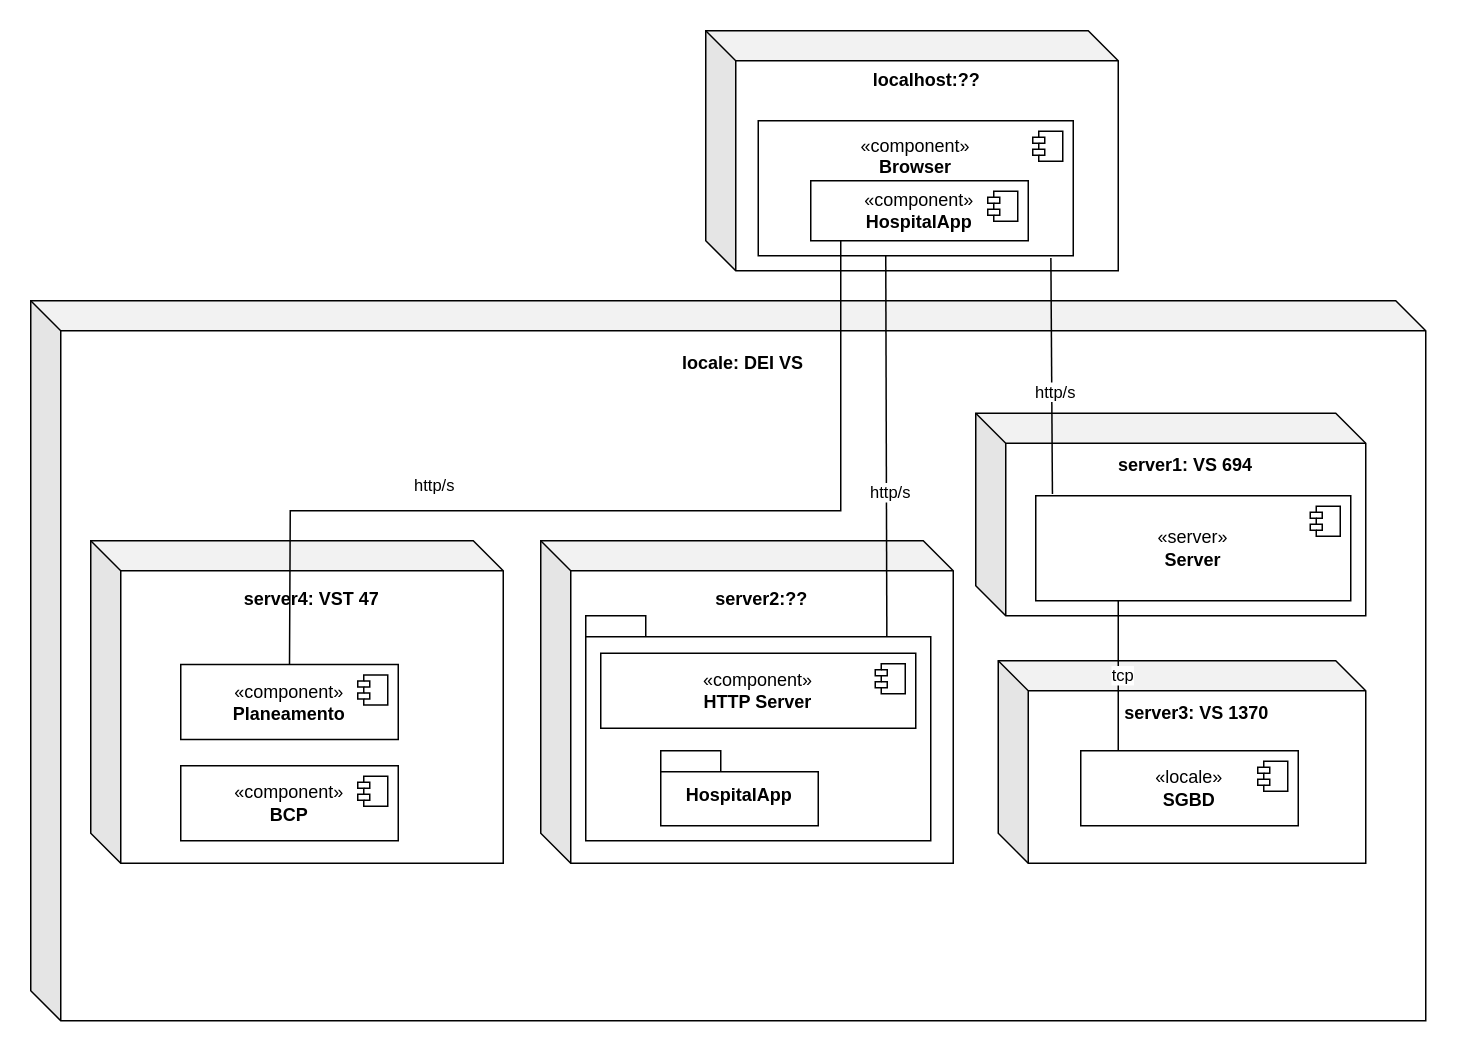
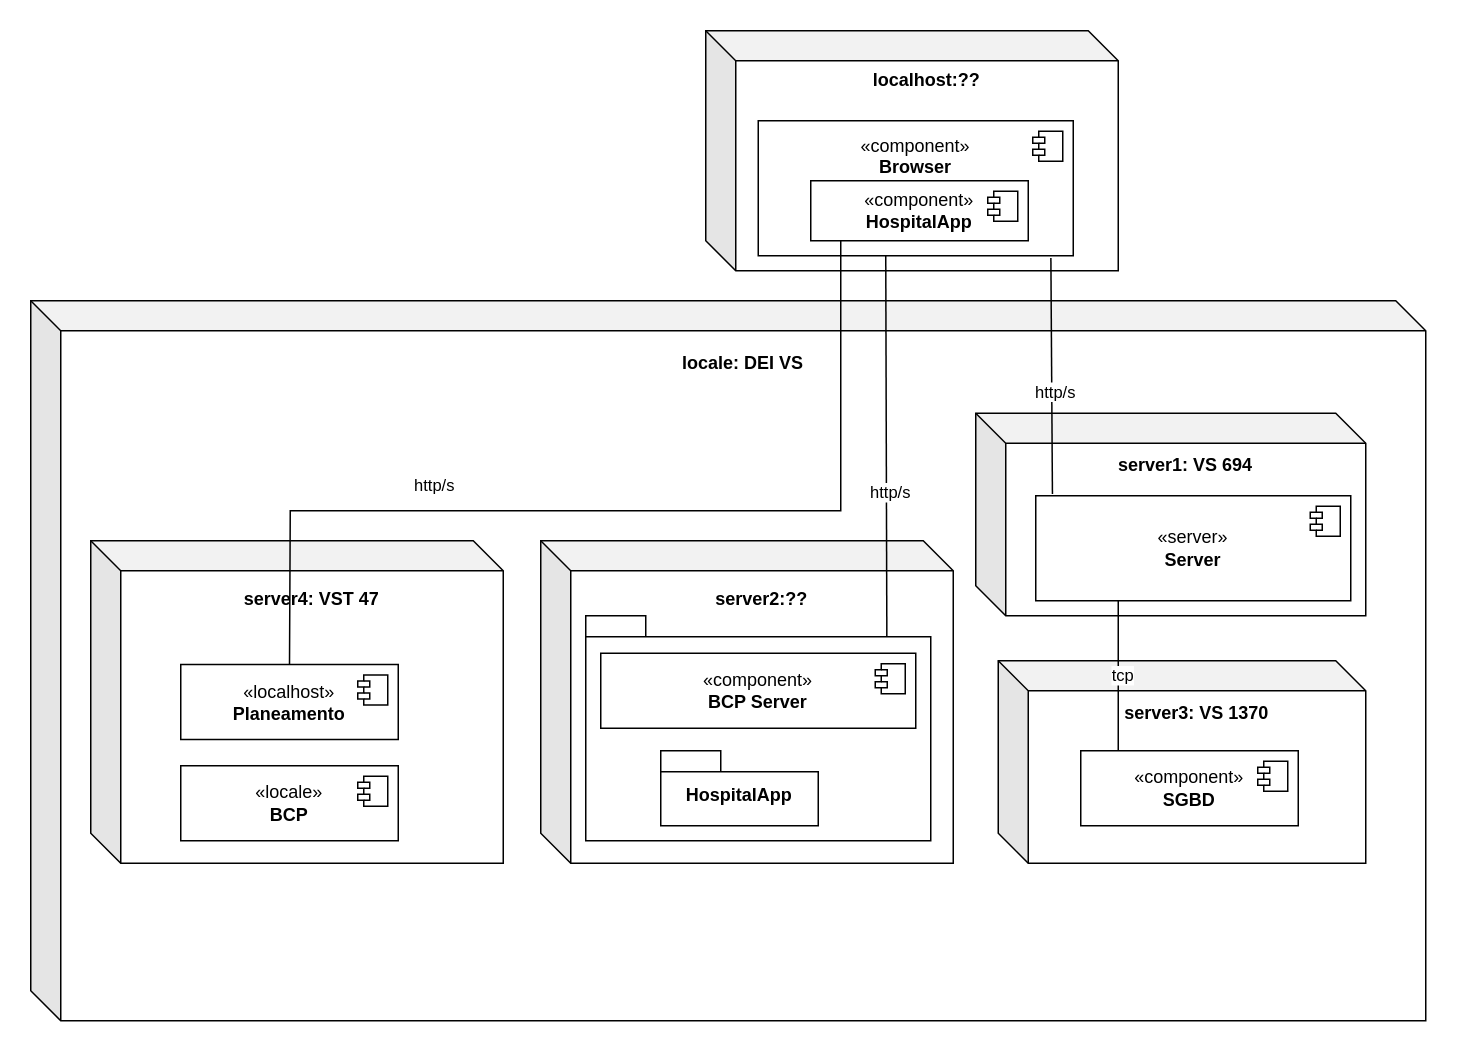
node "«component» HTTP Server": label "«component» HTTP Server" -> "«component» BCP Server"
node "«component» Planeamento": label "«component» Planeamento" -> "«localhost» Planeamento"
node "«locale» SGBD": label "«locale» SGBD" -> "«component» SGBD"
node "«component» BCP": label "«component» BCP" -> "«locale» BCP"
